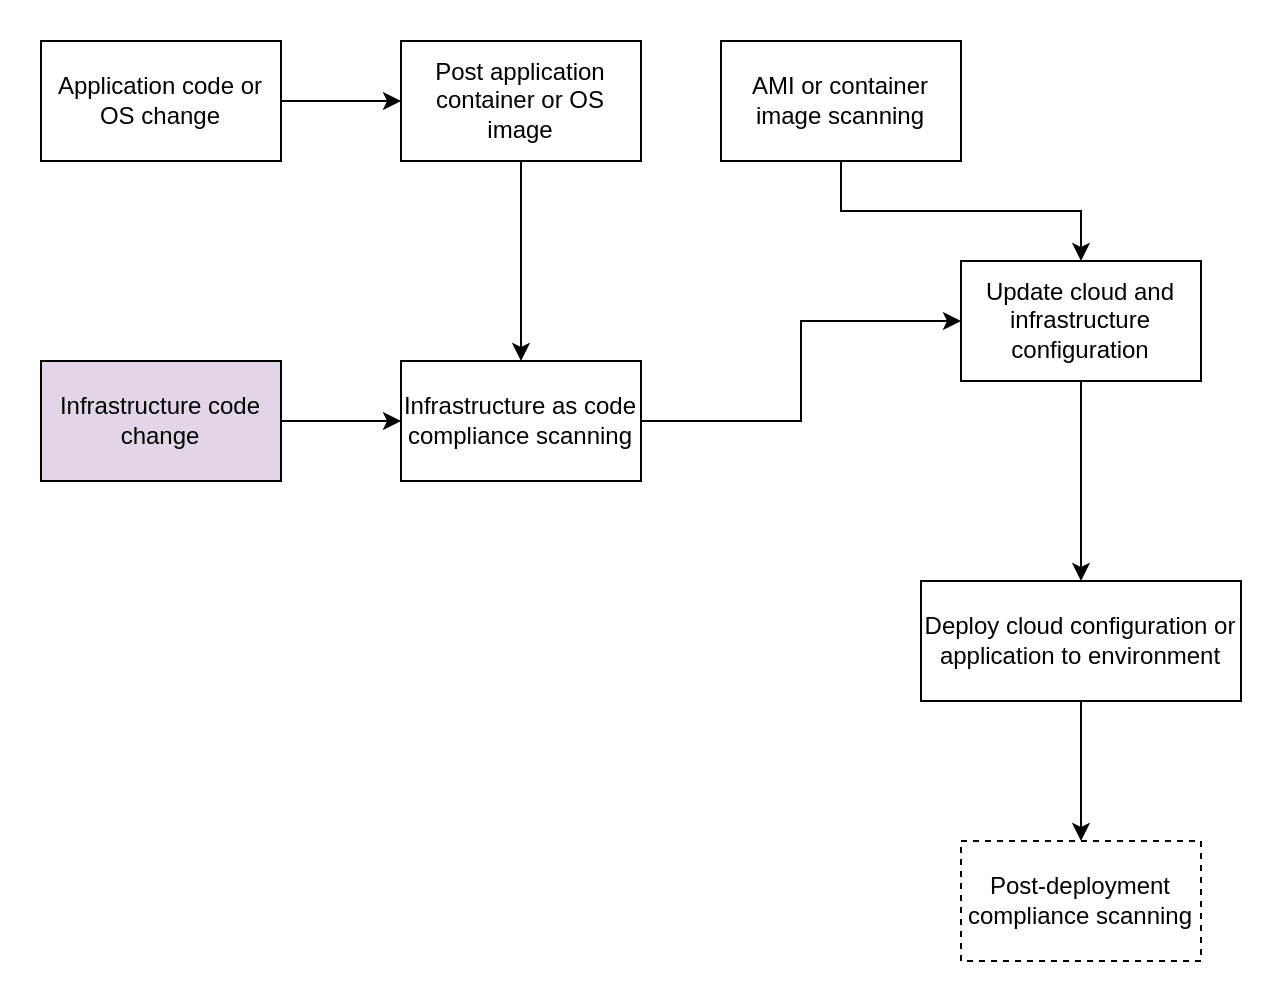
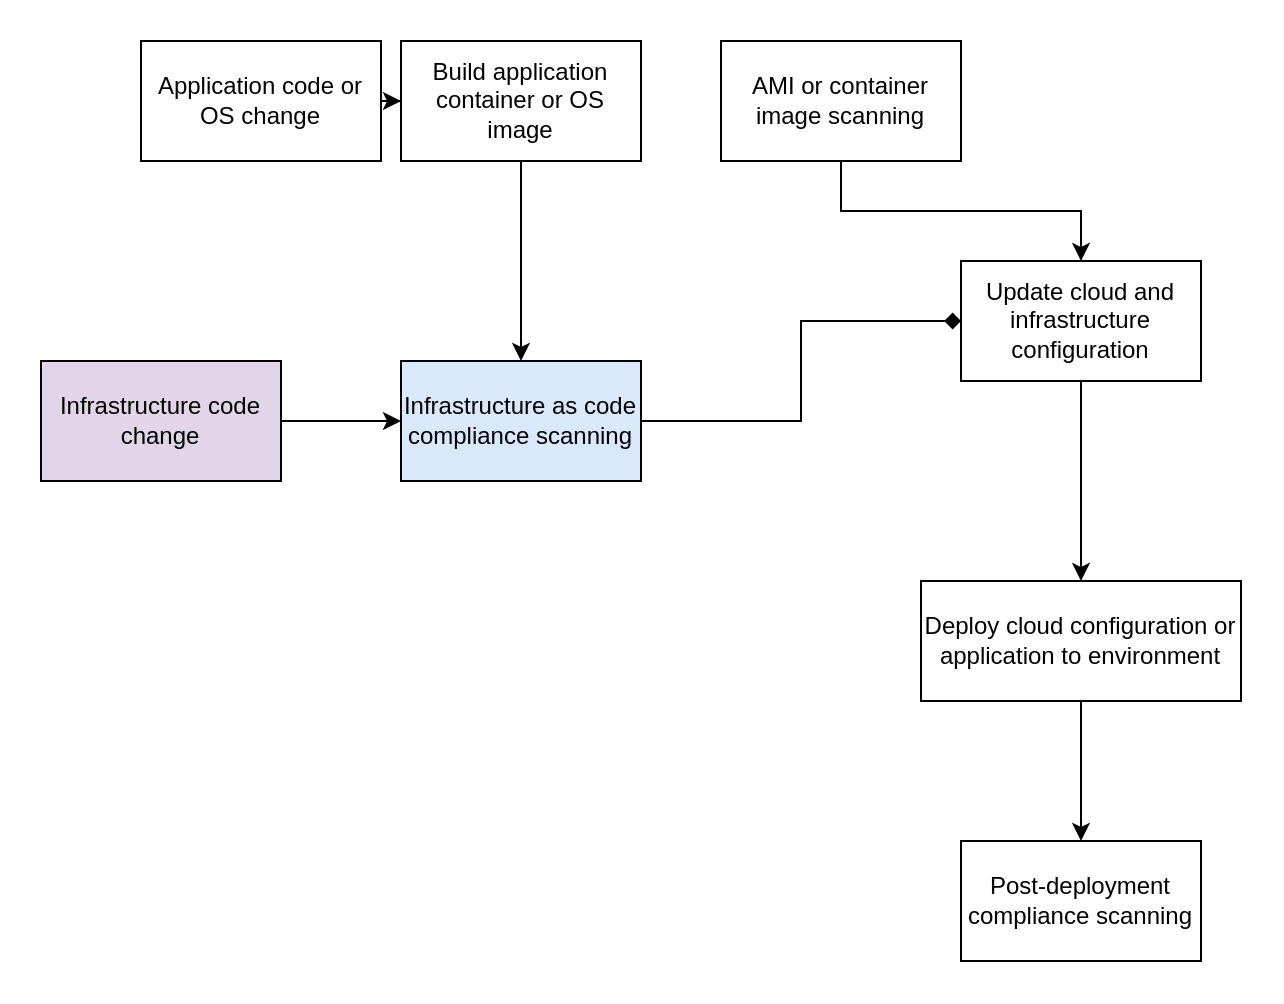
node "Application code or OS change": moved (161, 101) -> (261, 101)
node "Post application container or OS image": label "Post application container or OS image" -> "Build application container or OS image"
edge "Infrastructure as code compliance scanning" -> "Update cloud and infrastructure configuration": arrowhead classic -> diamond
node "Infrastructure as code compliance scanning": fillcolor #ffffff -> #dae8fc
node "Post-deployment compliance scanning": style dashed -> solid
